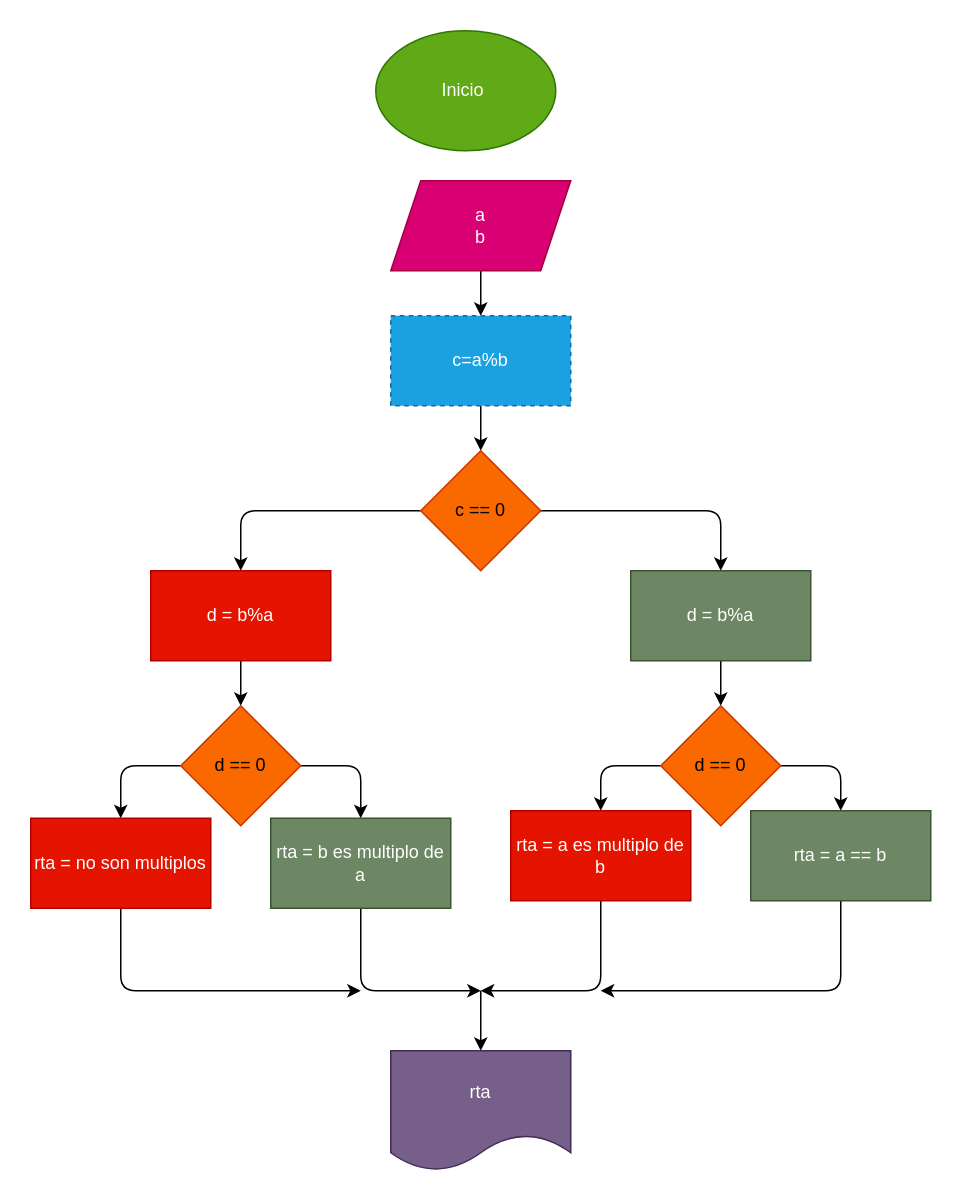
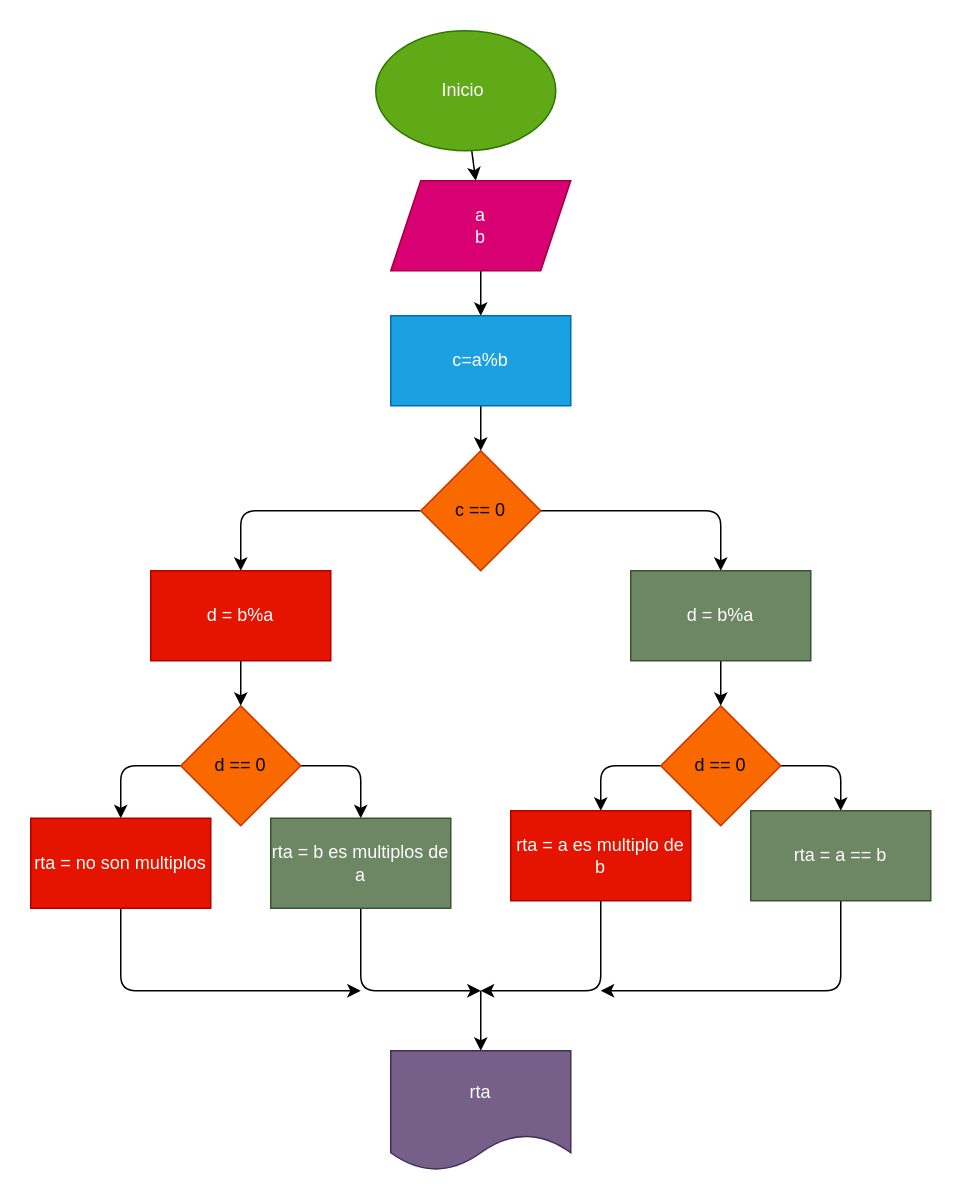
edge "Inicio" -> "a b": added
node "c=a%b": style dashed -> solid
node "rta = b es multiplo de a": label "rta = b es multiplo de a" -> "rta = b es multiplos de a"
